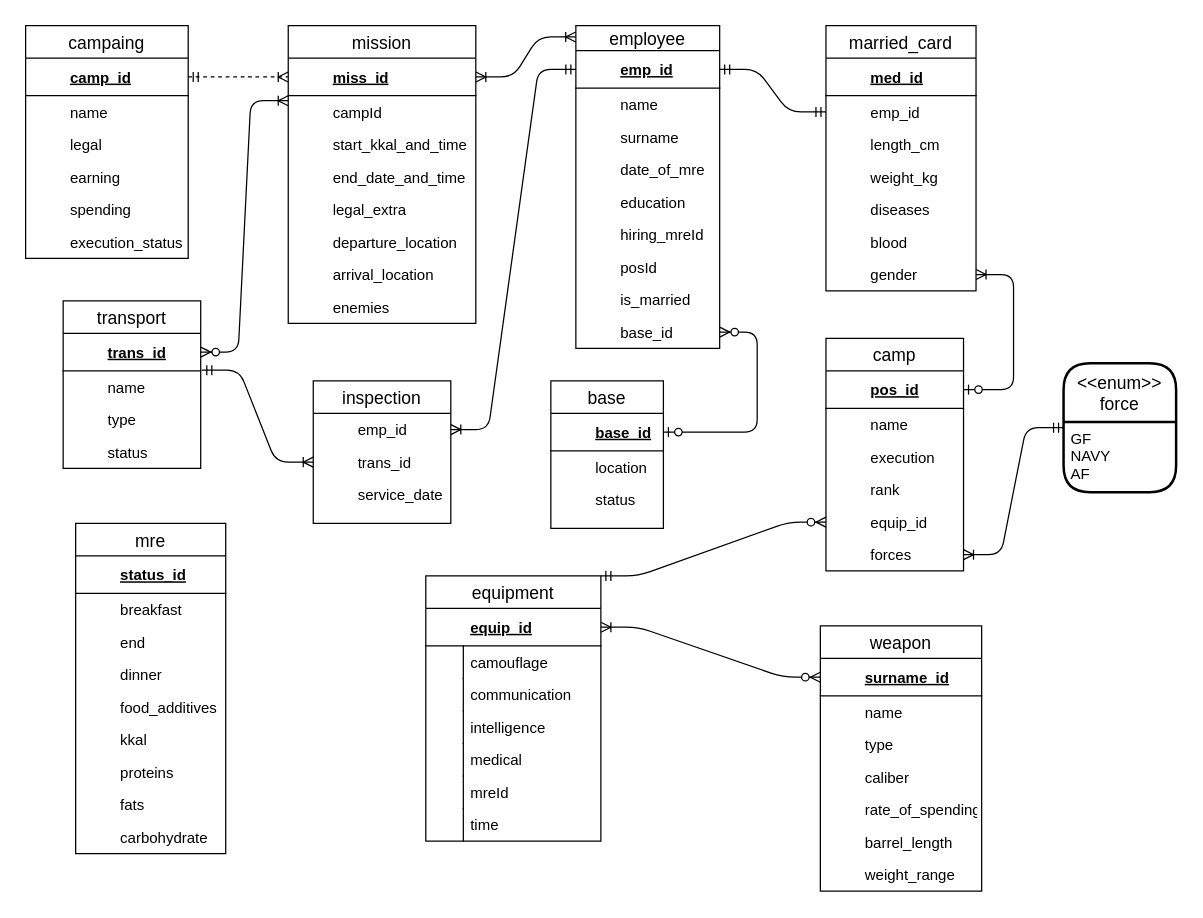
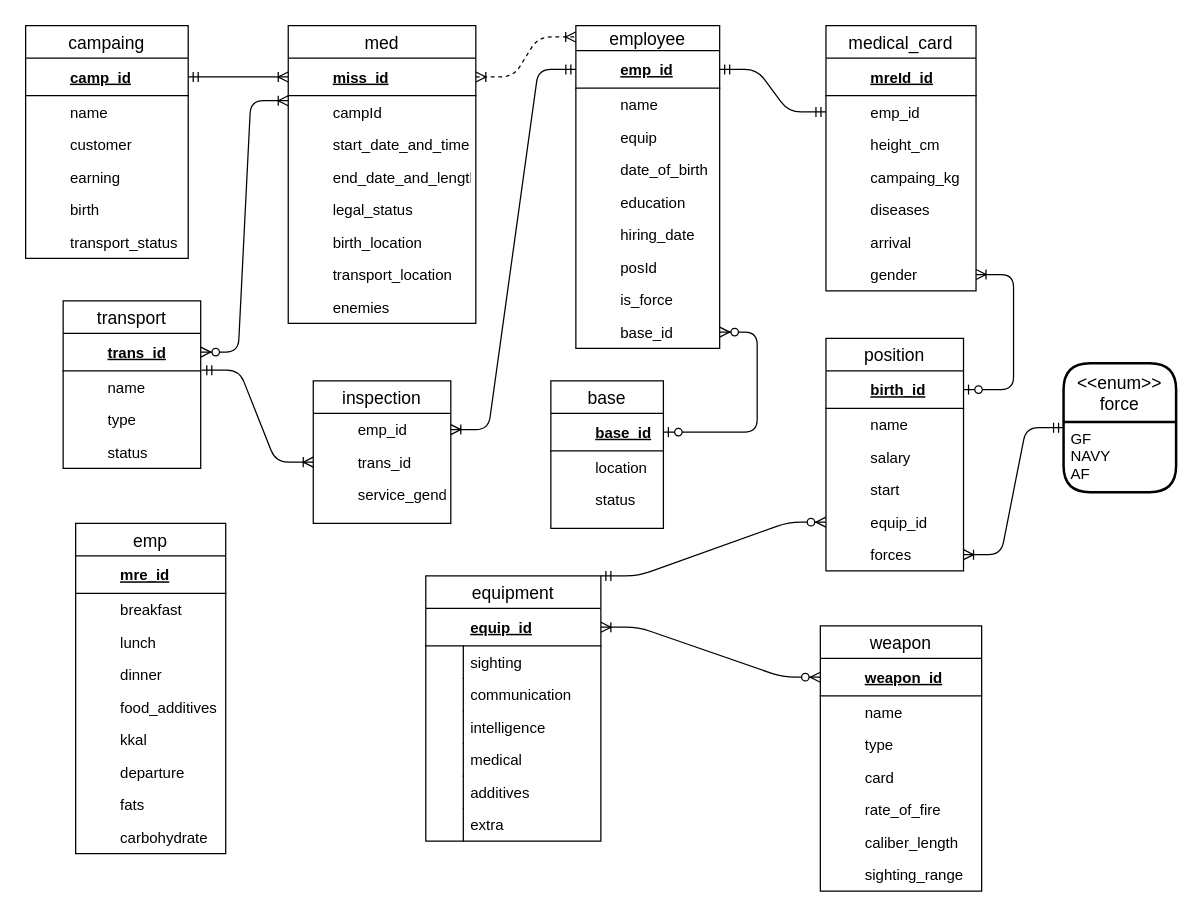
node "mission": label "mission" -> "med"
node "married_card": label "married_card" -> "medical_card"
edge "miss_id" -- "employee": style solid -> dashed
edge "camp_id" -- "miss_id": style dashed -> solid
node "med_id": label "med_id" -> "mreId_id"
node "surname": label "surname" -> "equip"
node "legal": label "legal" -> "customer"
node "start_kkal_and_time": label "start_kkal_and_time" -> "start_date_and_time"
node "length_cm": label "length_cm" -> "height_cm"
node "date_of_mre": label "date_of_mre" -> "date_of_birth"
node "end_date_and_time": label "end_date_and_time" -> "end_date_and_length"
node "weight_kg": label "weight_kg" -> "campaing_kg"
node "spending": label "spending" -> "birth"
node "legal_extra": label "legal_extra" -> "legal_status"
node "hiring_mreId": label "hiring_mreId" -> "hiring_date"
node "execution_status": label "execution_status" -> "transport_status"
node "departure_location": label "departure_location" -> "birth_location"
node "blood": label "blood" -> "arrival"
node "arrival_location": label "arrival_location" -> "transport_location"
node "is_married": label "is_married" -> "is_force"
node "camp": label "camp" -> "position"
node "pos_id": label "pos_id" -> "birth_id"
node "execution": label "execution" -> "salary"
node "rank": label "rank" -> "start"
node "service_date": label "service_date" -> "service_gender"
node "mre": label "mre" -> "emp"
node "status_id": label "status_id" -> "mre_id"
node "end": label "end" -> "lunch"
node "camouflage": label "camouflage" -> "sighting"
node "surname_id": label "surname_id" -> "weapon_id"
node "proteins": label "proteins" -> "departure"
node "caliber": label "caliber" -> "card"
node "mreId": label "mreId" -> "additives"
node "rate_of_spending": label "rate_of_spending" -> "rate_of_fire"
node "time": label "time" -> "extra"
node "barrel_length": label "barrel_length" -> "caliber_length"
node "weight_range": label "weight_range" -> "sighting_range"
